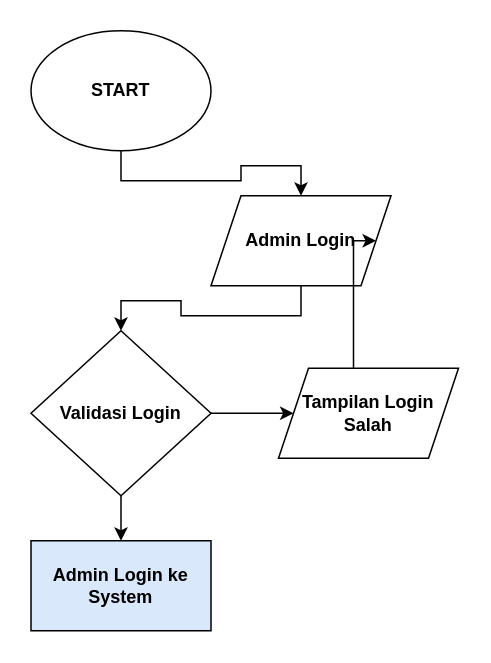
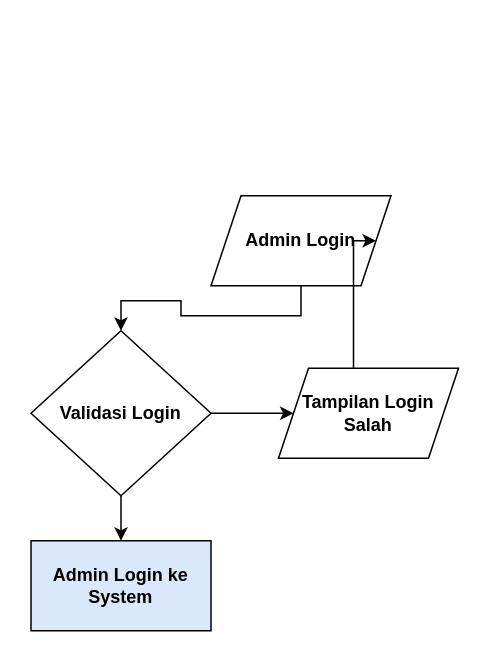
node "START": removed
edge "START" -> "Admin Login": removed
